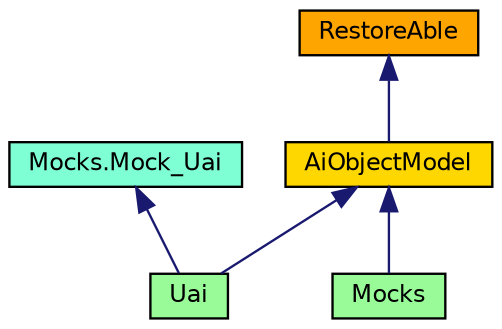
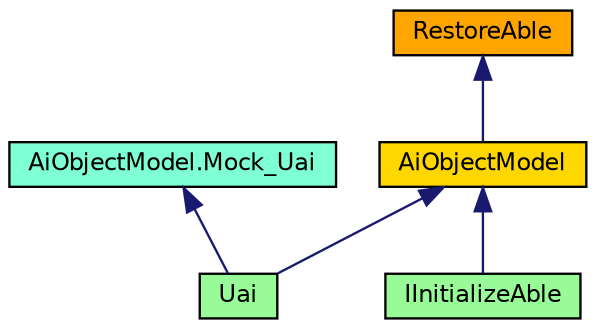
node "Mocks.Mock_Uai": label "Mocks.Mock_Uai" -> "AiObjectModel.Mock_Uai"
node "Mocks": label "Mocks" -> "IInitializeAble"
